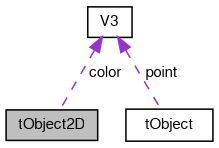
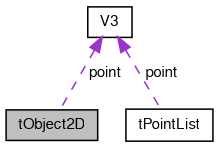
edge "tObject2D" -> "V3": label " color" -> " point"
node "tObject": label "tObject" -> "tPointList"
